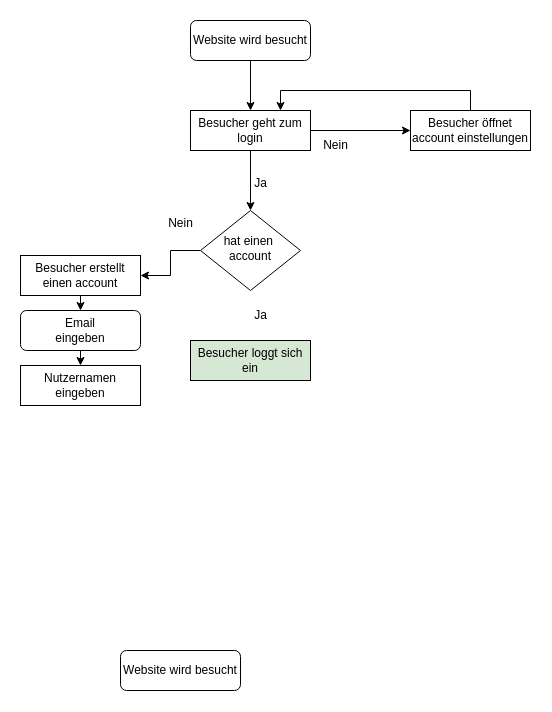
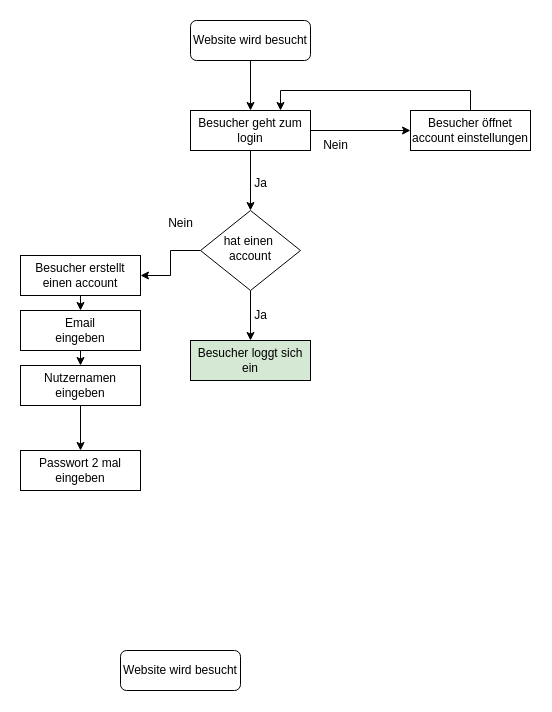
edge "hat einen account" -> "Besucher loggt sich ein": added
node "Email eingeben": shape rounded rectangle -> rectangle
edge "Nutzernamen eingeben" -> "Passwort 2 mal eingeben": added
node "Passwort 2 mal eingeben": added
